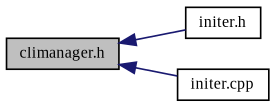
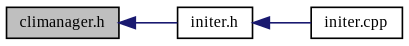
edge "initer.cpp" -> "climanager.h": now "initer.cpp" -> "initer.h"
